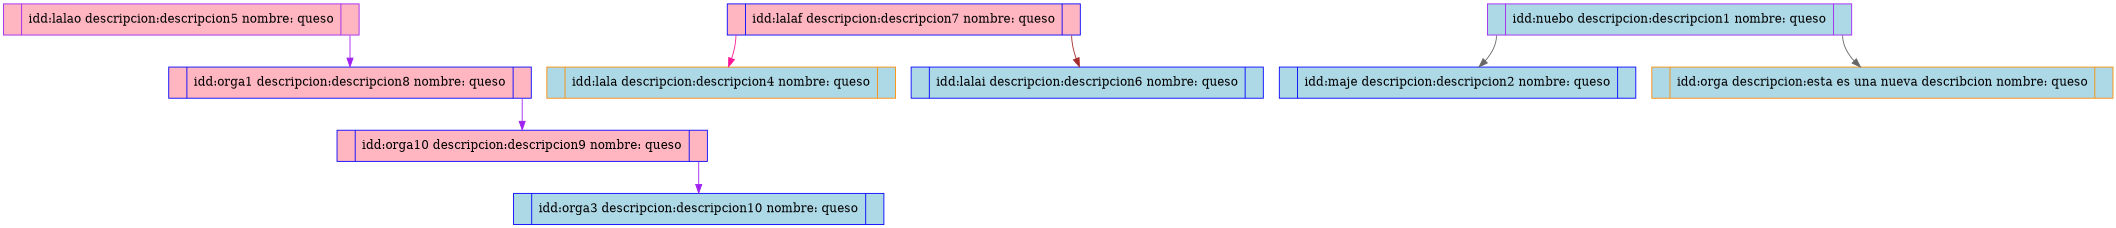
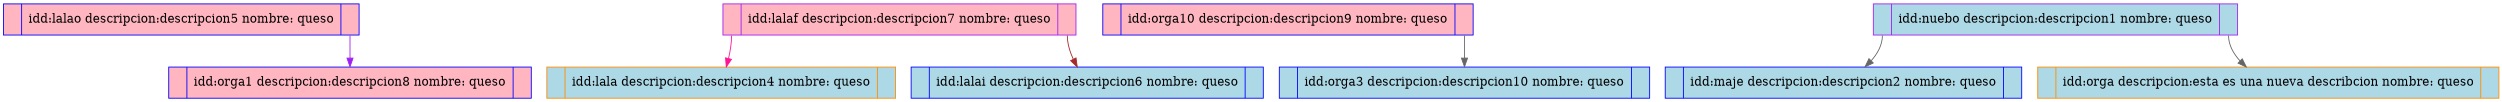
node "idd:lalao descripcion:descripcion5 nombre: queso": color purple -> blue
node "idd:lalaf descripcion:descripcion7 nombre: queso": color blue -> purple
edge "idd:orga1 descripcion:descripcion8 nombre: queso" -> "idd:orga10 descripcion:descripcion9 nombre: queso": removed
edge "idd:orga10 descripcion:descripcion9 nombre: queso" -> "idd:orga3 descripcion:descripcion10 nombre: queso": color purple -> gray40
